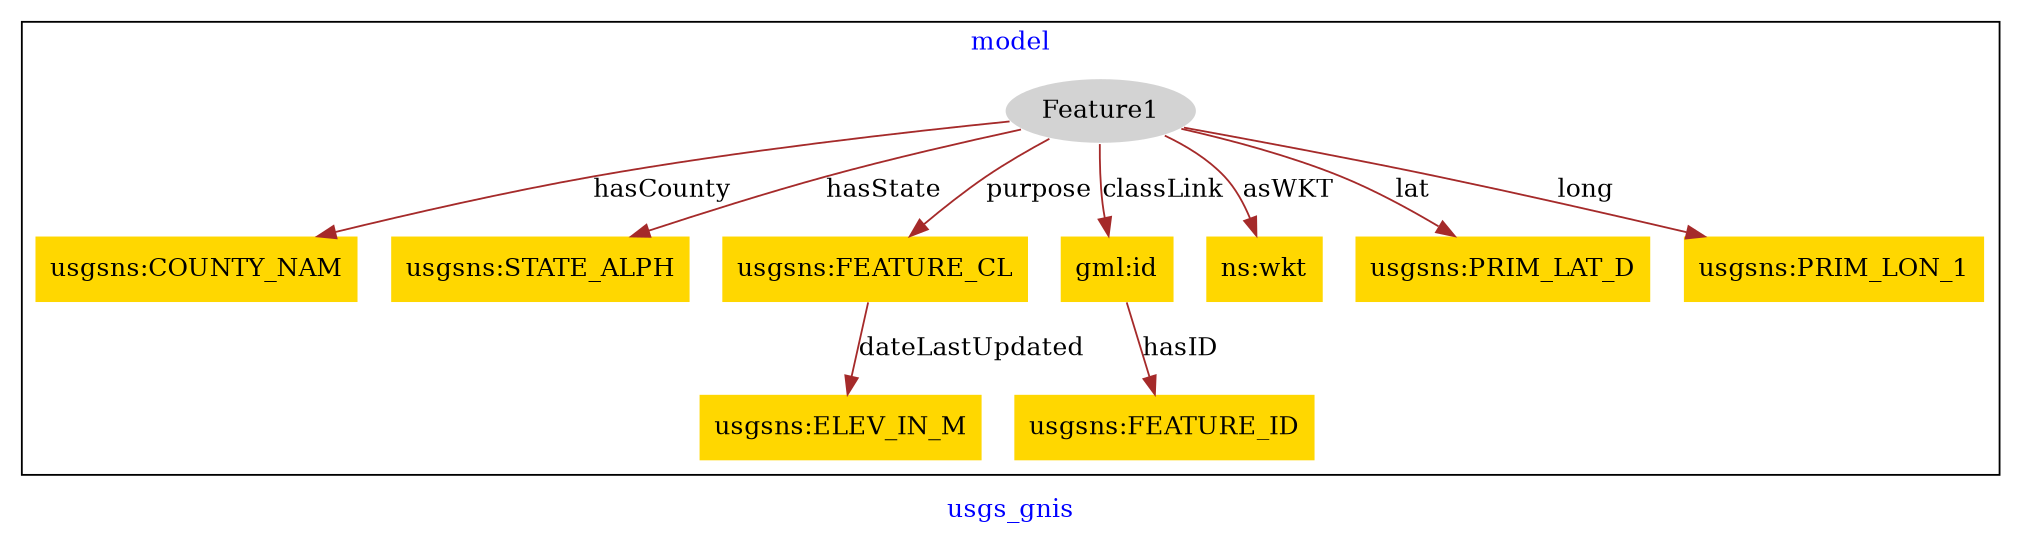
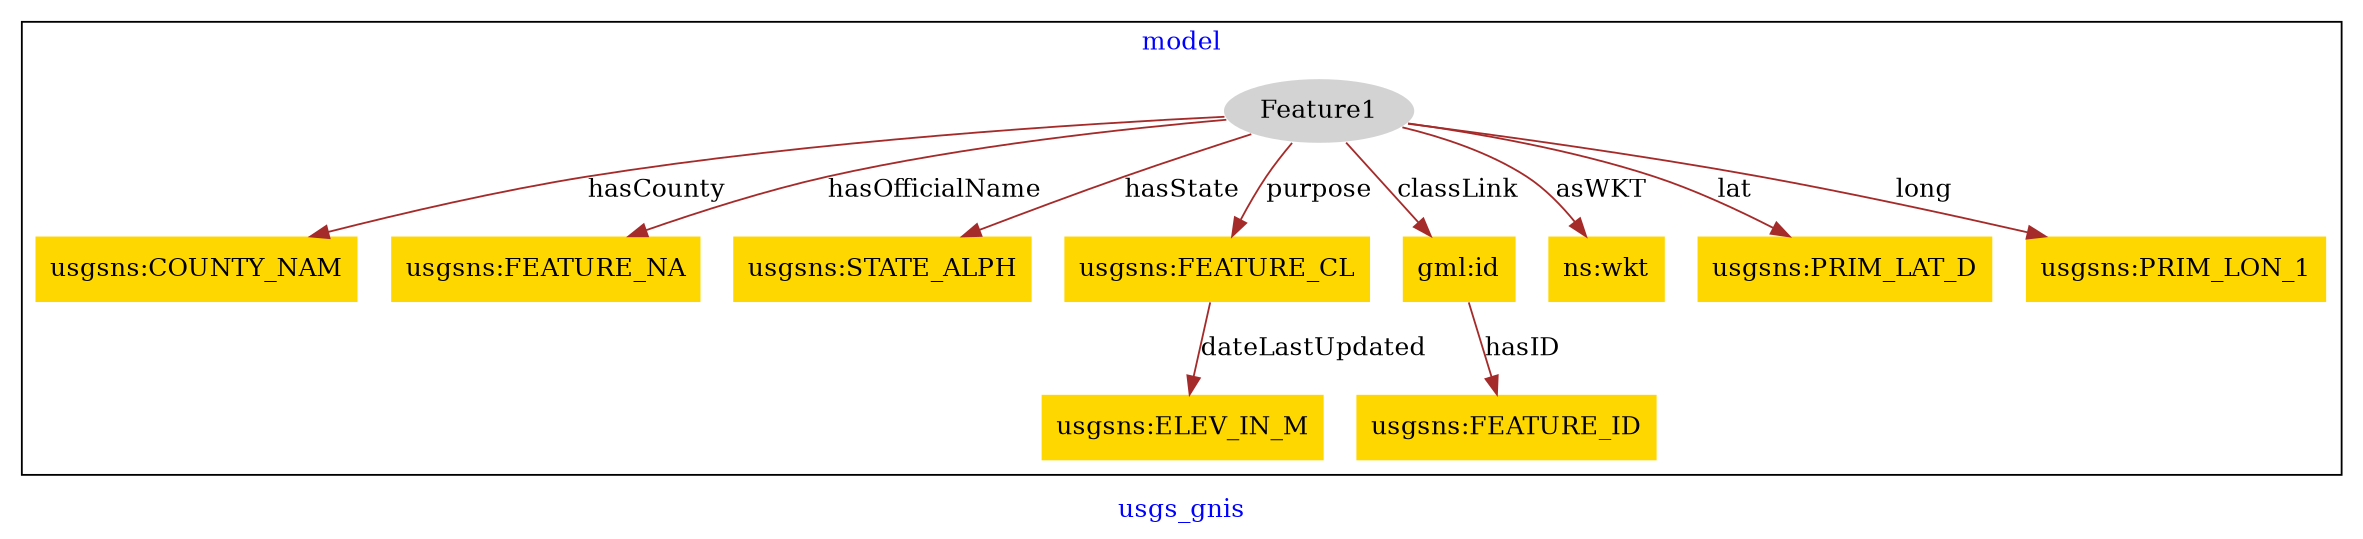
node "usgsns:FEATURE_NA": added
